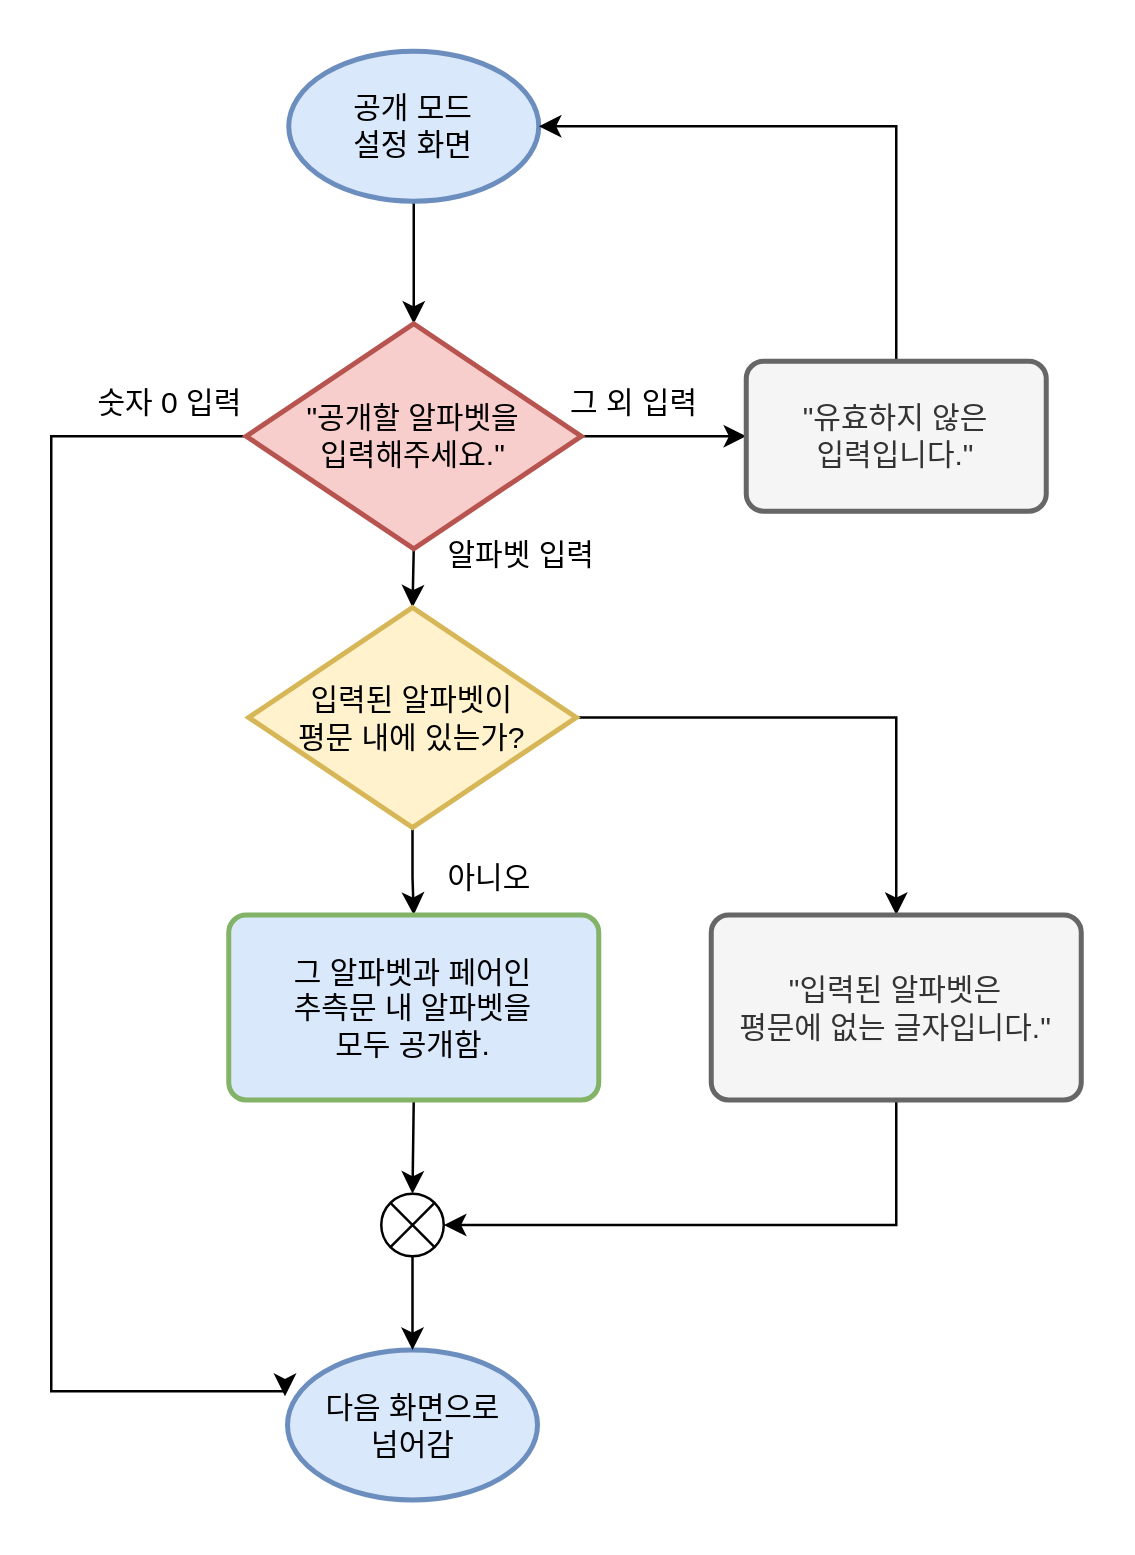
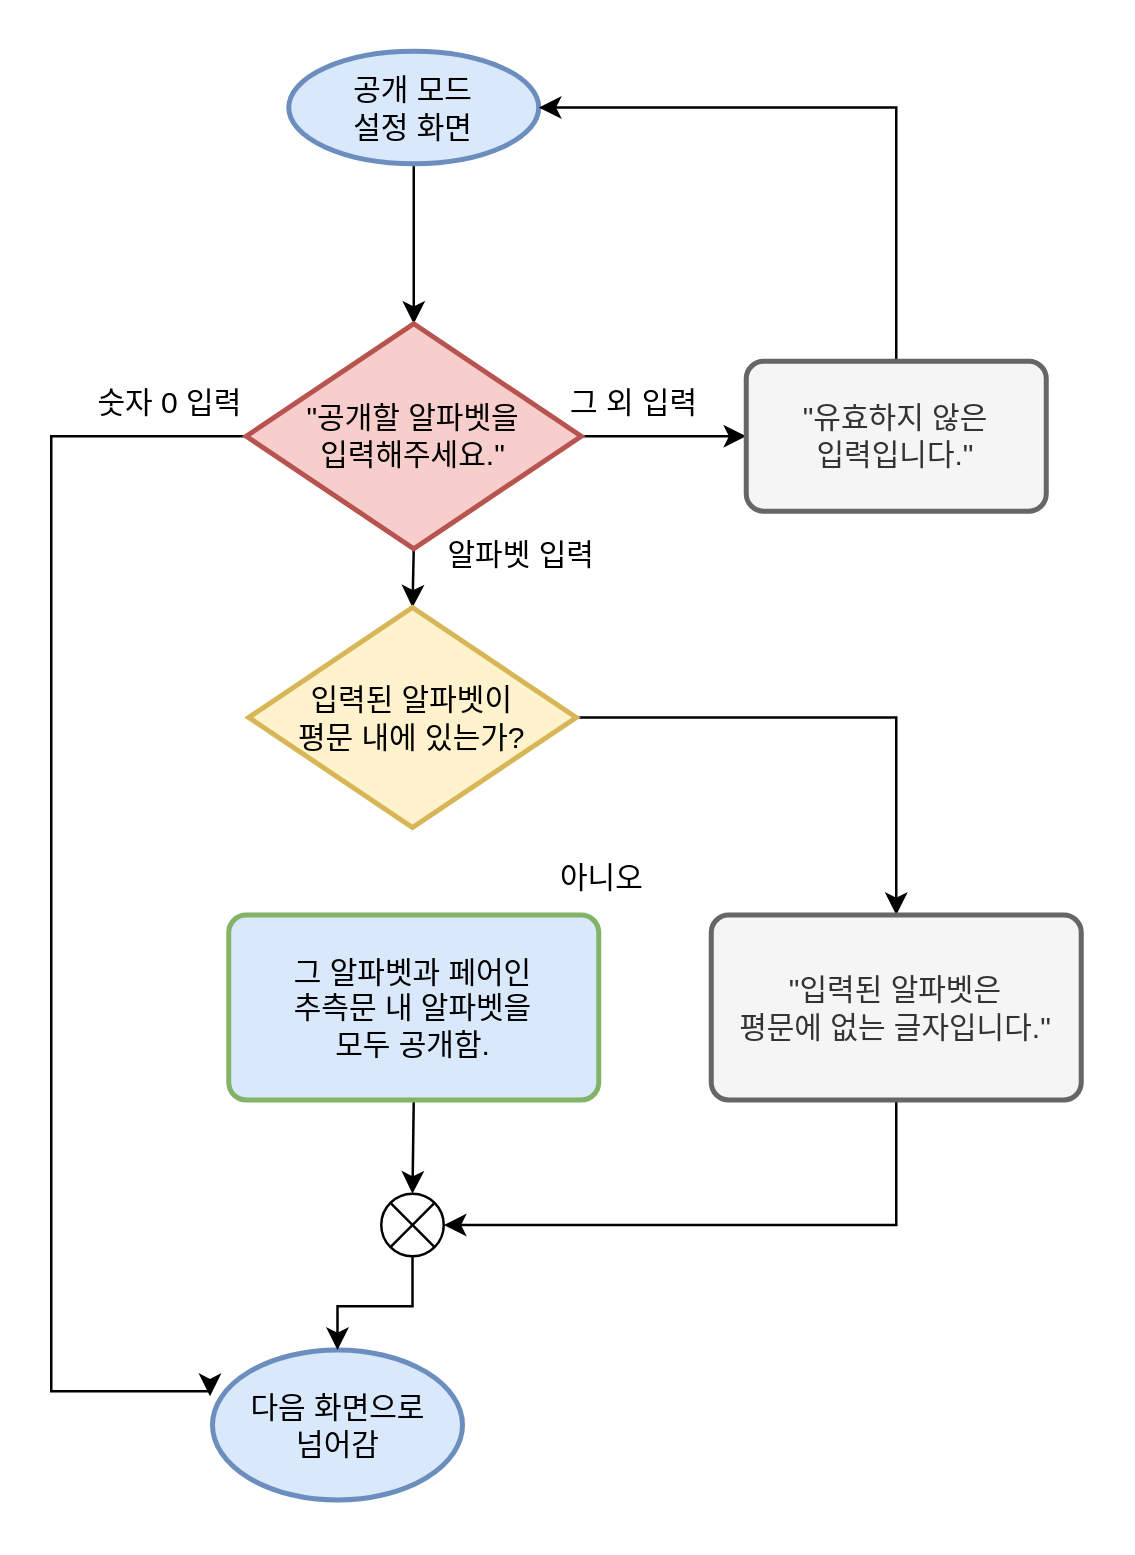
node "공개 모드 설정 화면": size 250x150 -> 250x113
edge "입력된 알파벳이 평문 내에 있는가?" -> "그 알파벳과 페어인 추측문 내 알파벳을 모두 공개함.": removed
node "아니오": moved (501, 871) -> (614, 871)
node "다음 화면으로 넘어감": moved (413, 1425) -> (338, 1425)
